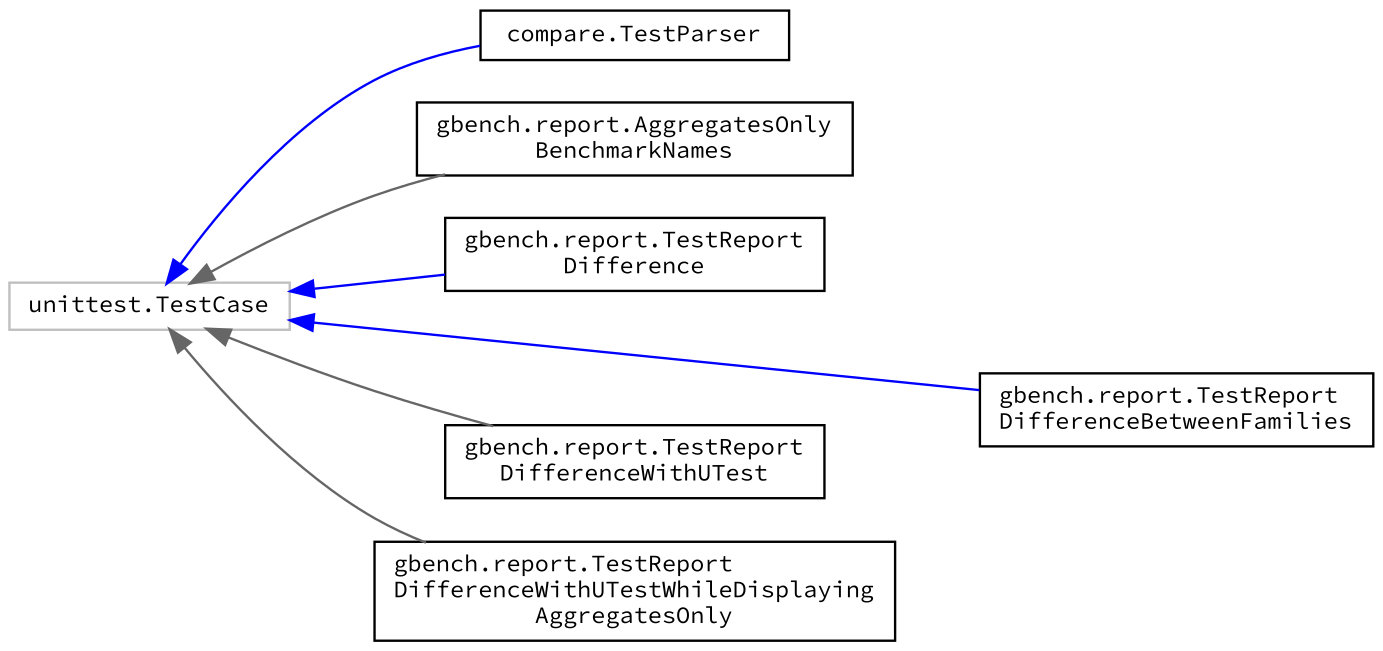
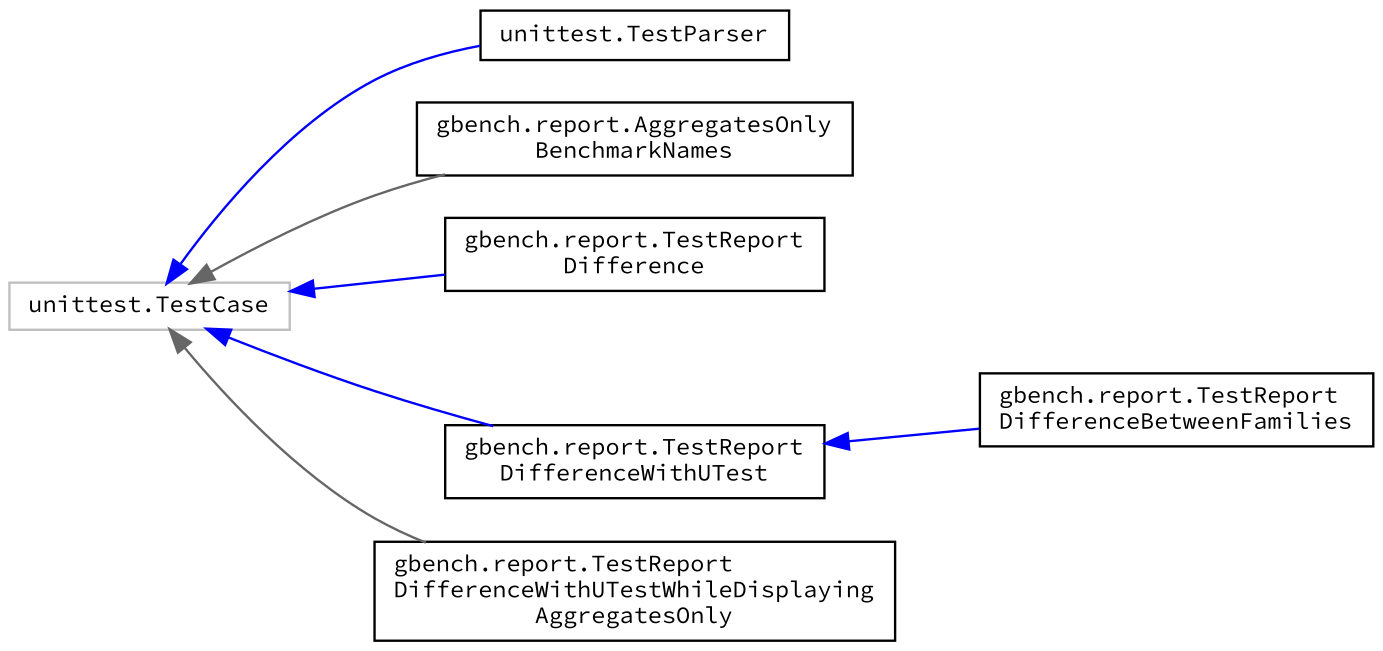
node "compare.TestParser": label "compare.TestParser" -> "unittest.TestParser"
edge "gbench.report.TestReport DifferenceBetweenFamilies" -> "unittest.TestCase": now "gbench.report.TestReport DifferenceBetweenFamilies" -> "gbench.report.TestReport DifferenceWithUTest"
edge "gbench.report.TestReport DifferenceWithUTest" -> "unittest.TestCase": color gray40 -> blue
